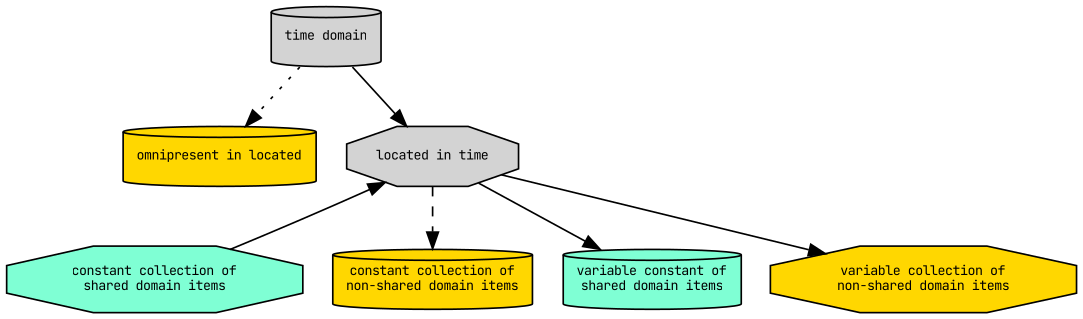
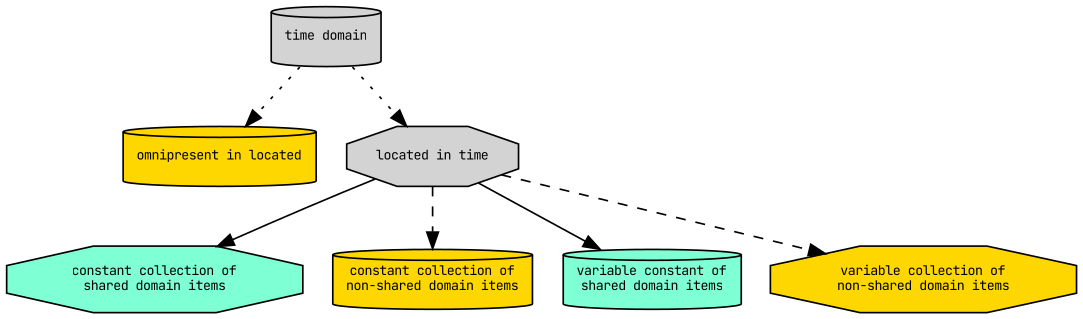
edge "time domain" -> "located in time": style solid -> dotted
edge "located in time" -> "variable collection of non-shared domain items": style solid -> dashed
edge "constant collection of shared domain items" -> "located in time": reversed
